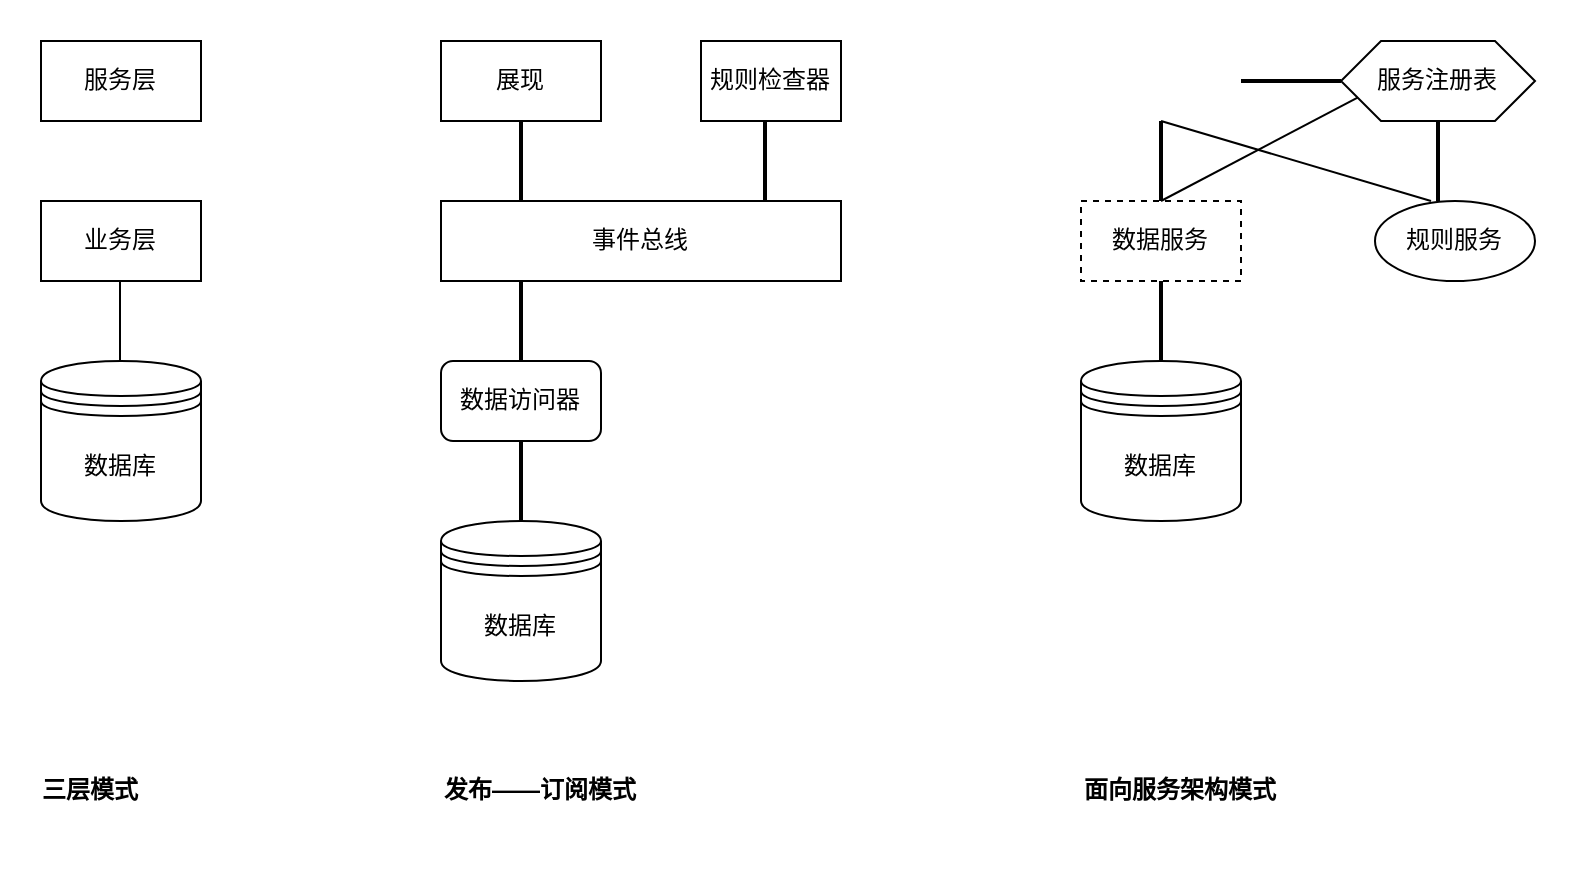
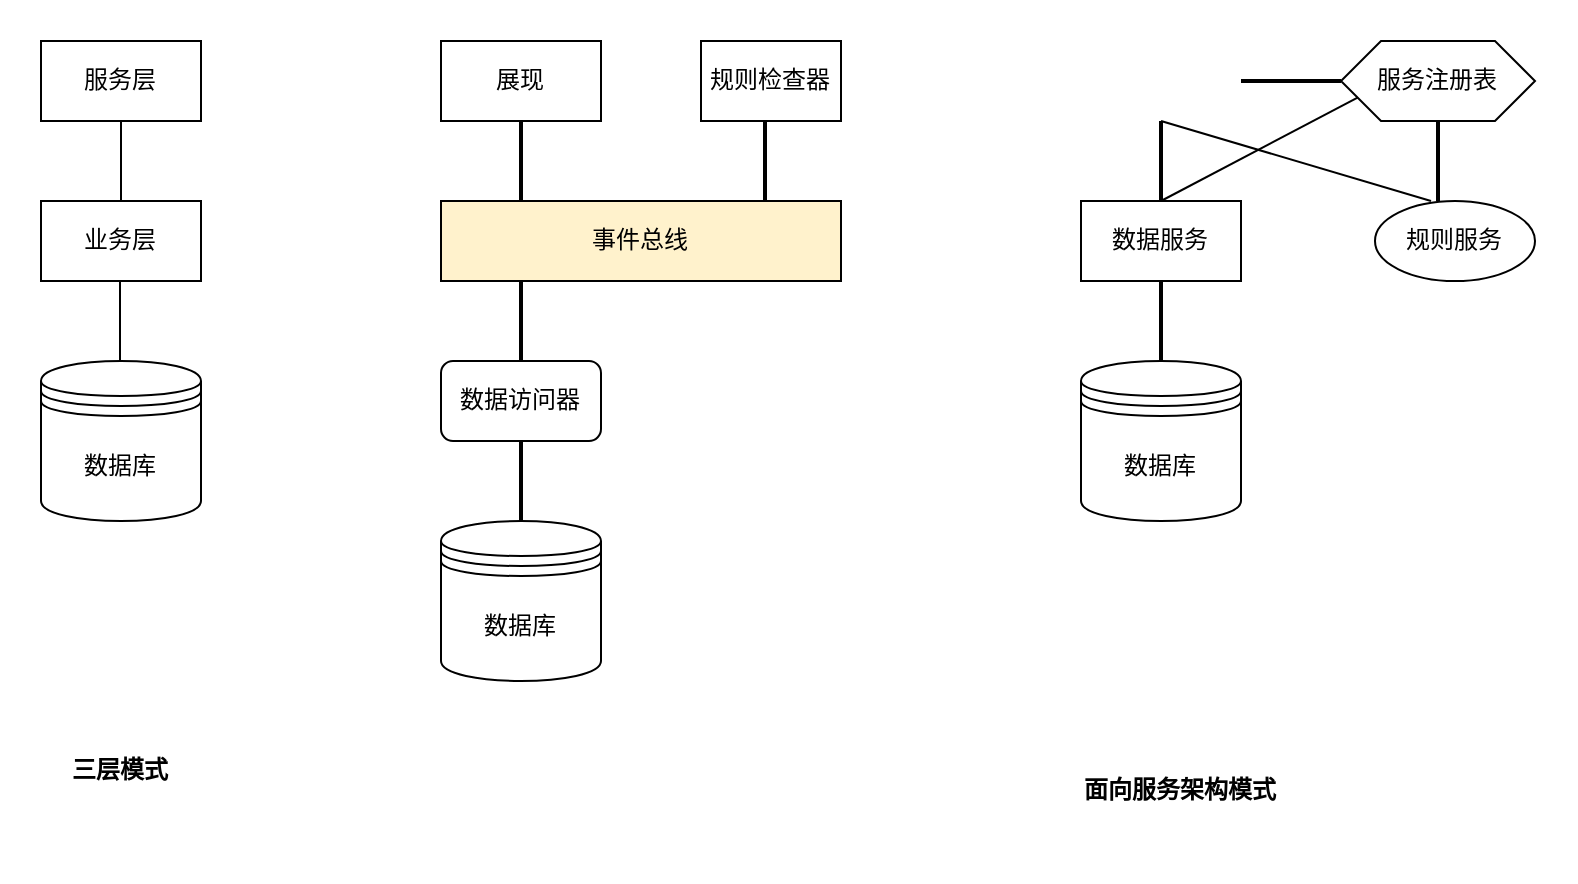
edge "服务层" -- "业务层": added
node "事件总线": fillcolor #ffffff -> #fff2cc
node "数据服务": style dashed -> solid
node "三层模式": moved (91, 791) -> (121, 771)
node "发布——订阅模式": removed
